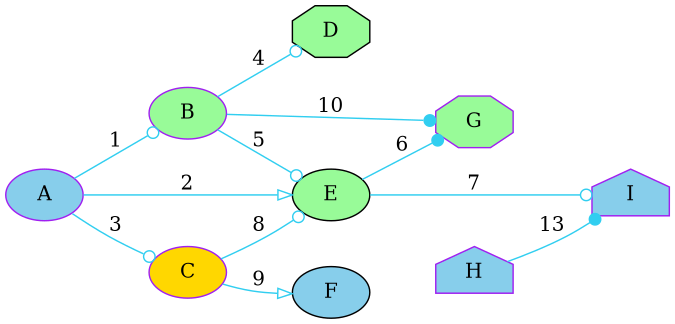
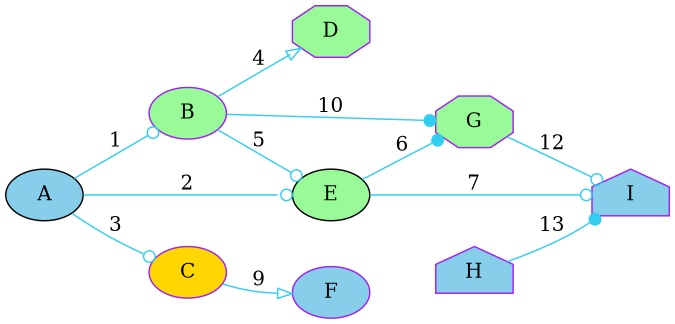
node "D": color black -> purple
edge "B" -> "D": arrowhead odot -> onormal
edge "G" -> "I": added, label "12"
node "A": color purple -> black
edge "A" -> "E": arrowhead onormal -> odot
edge "C" -> "E": removed, label "8"
node "F": color black -> purple
